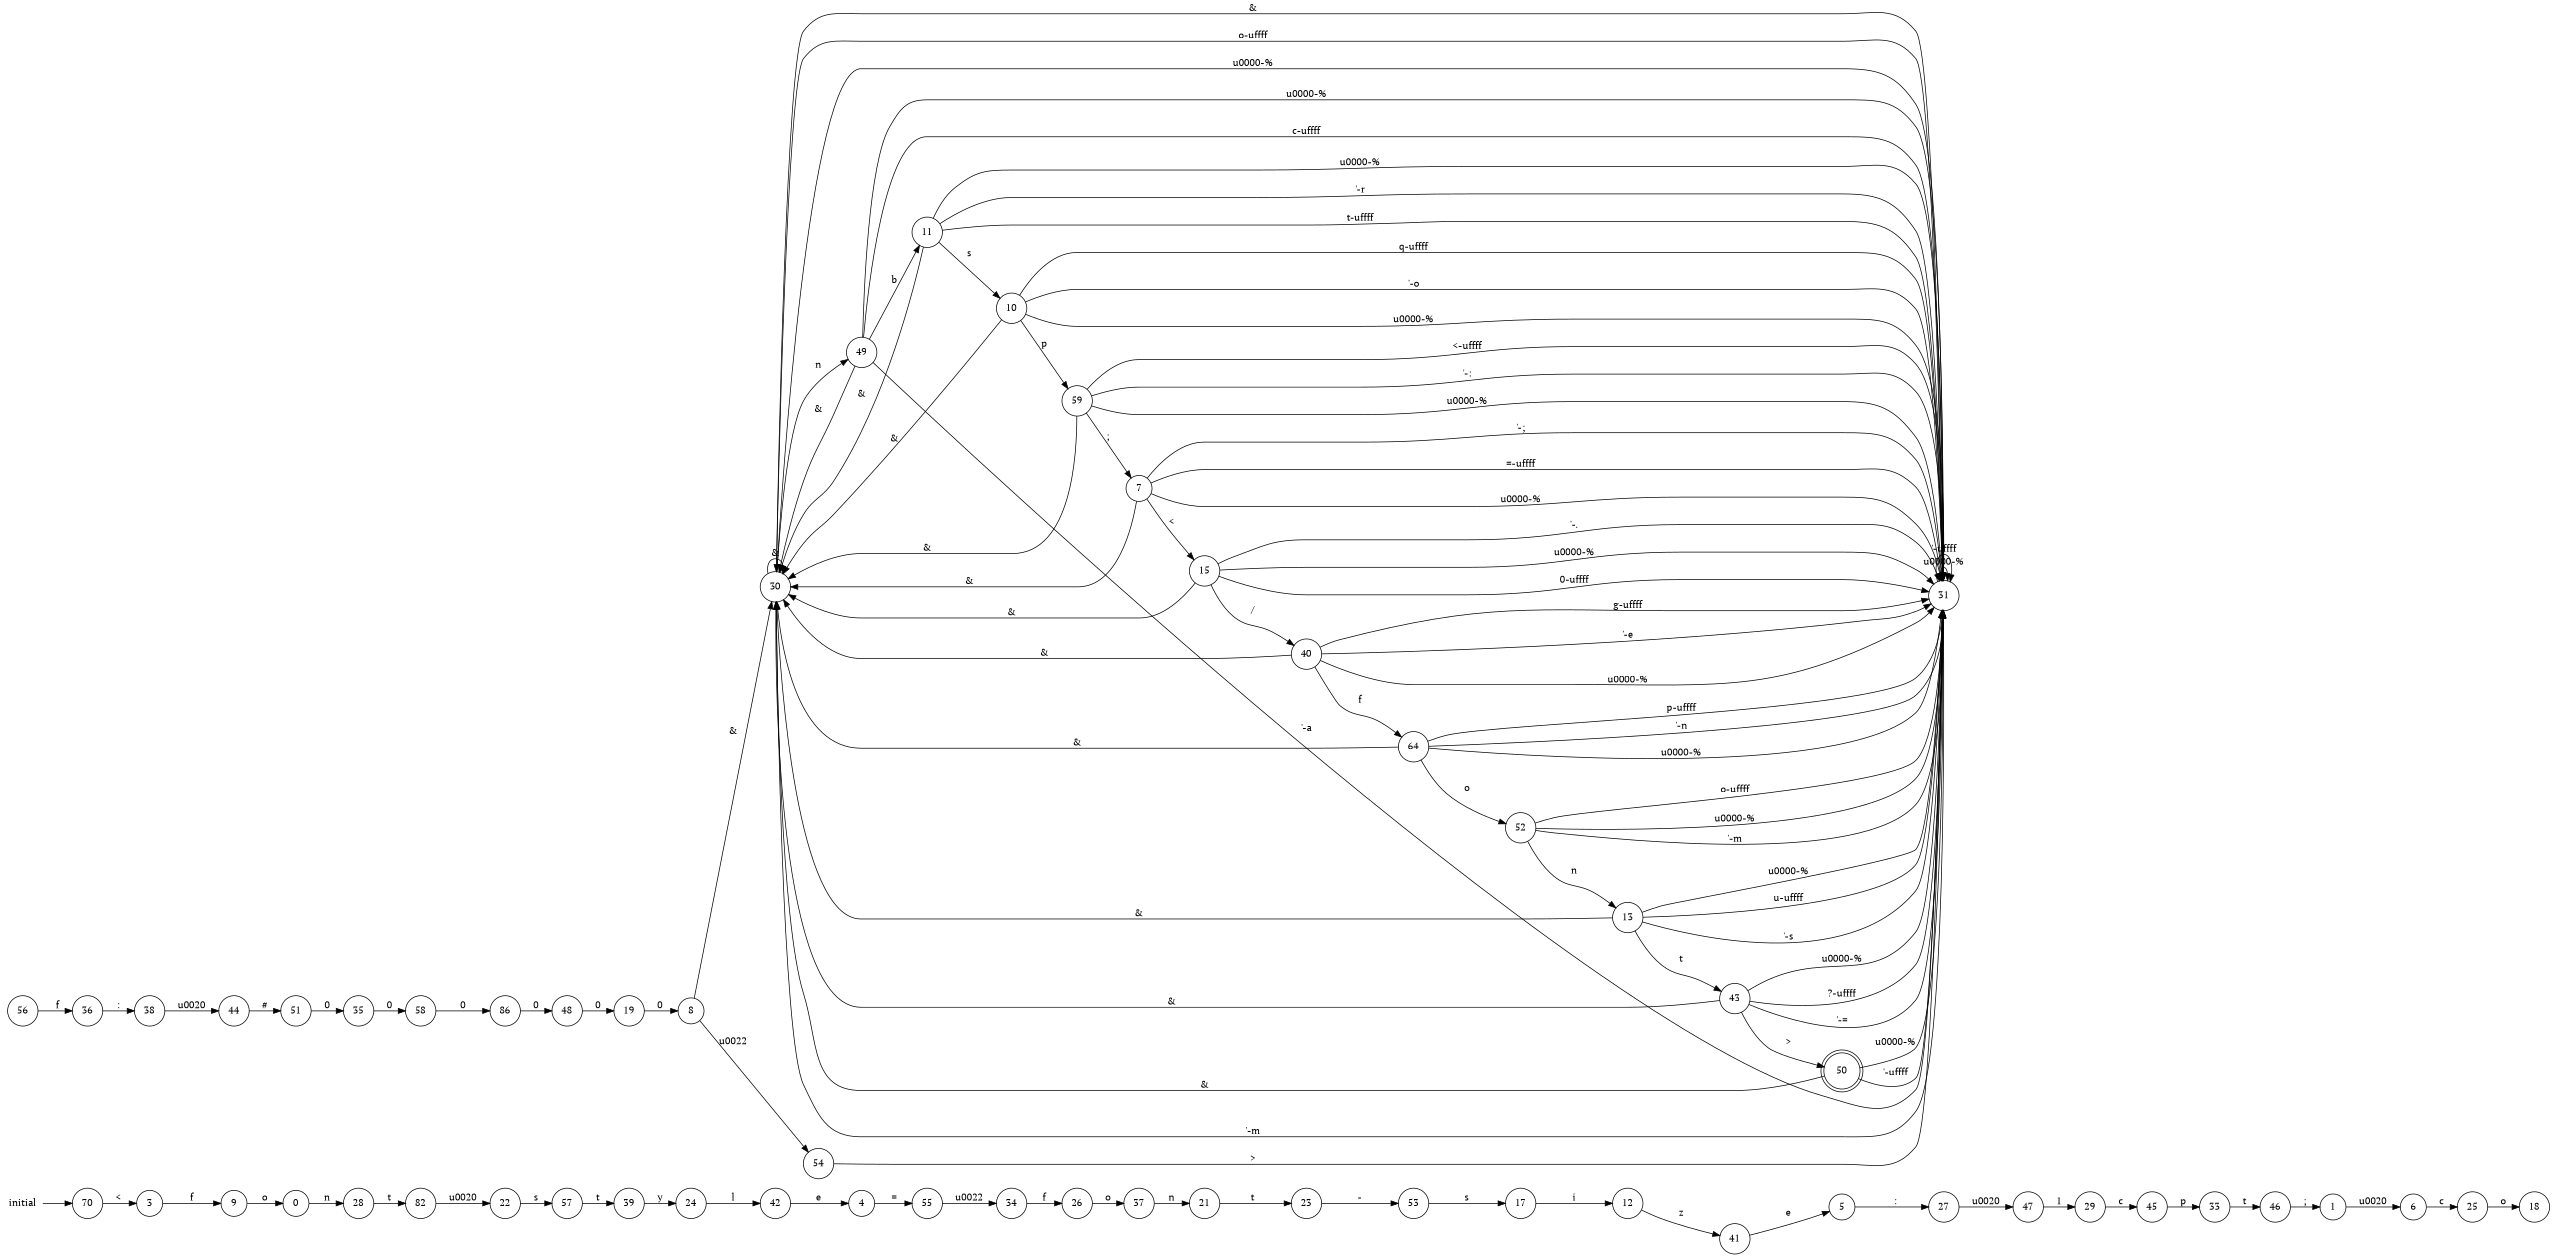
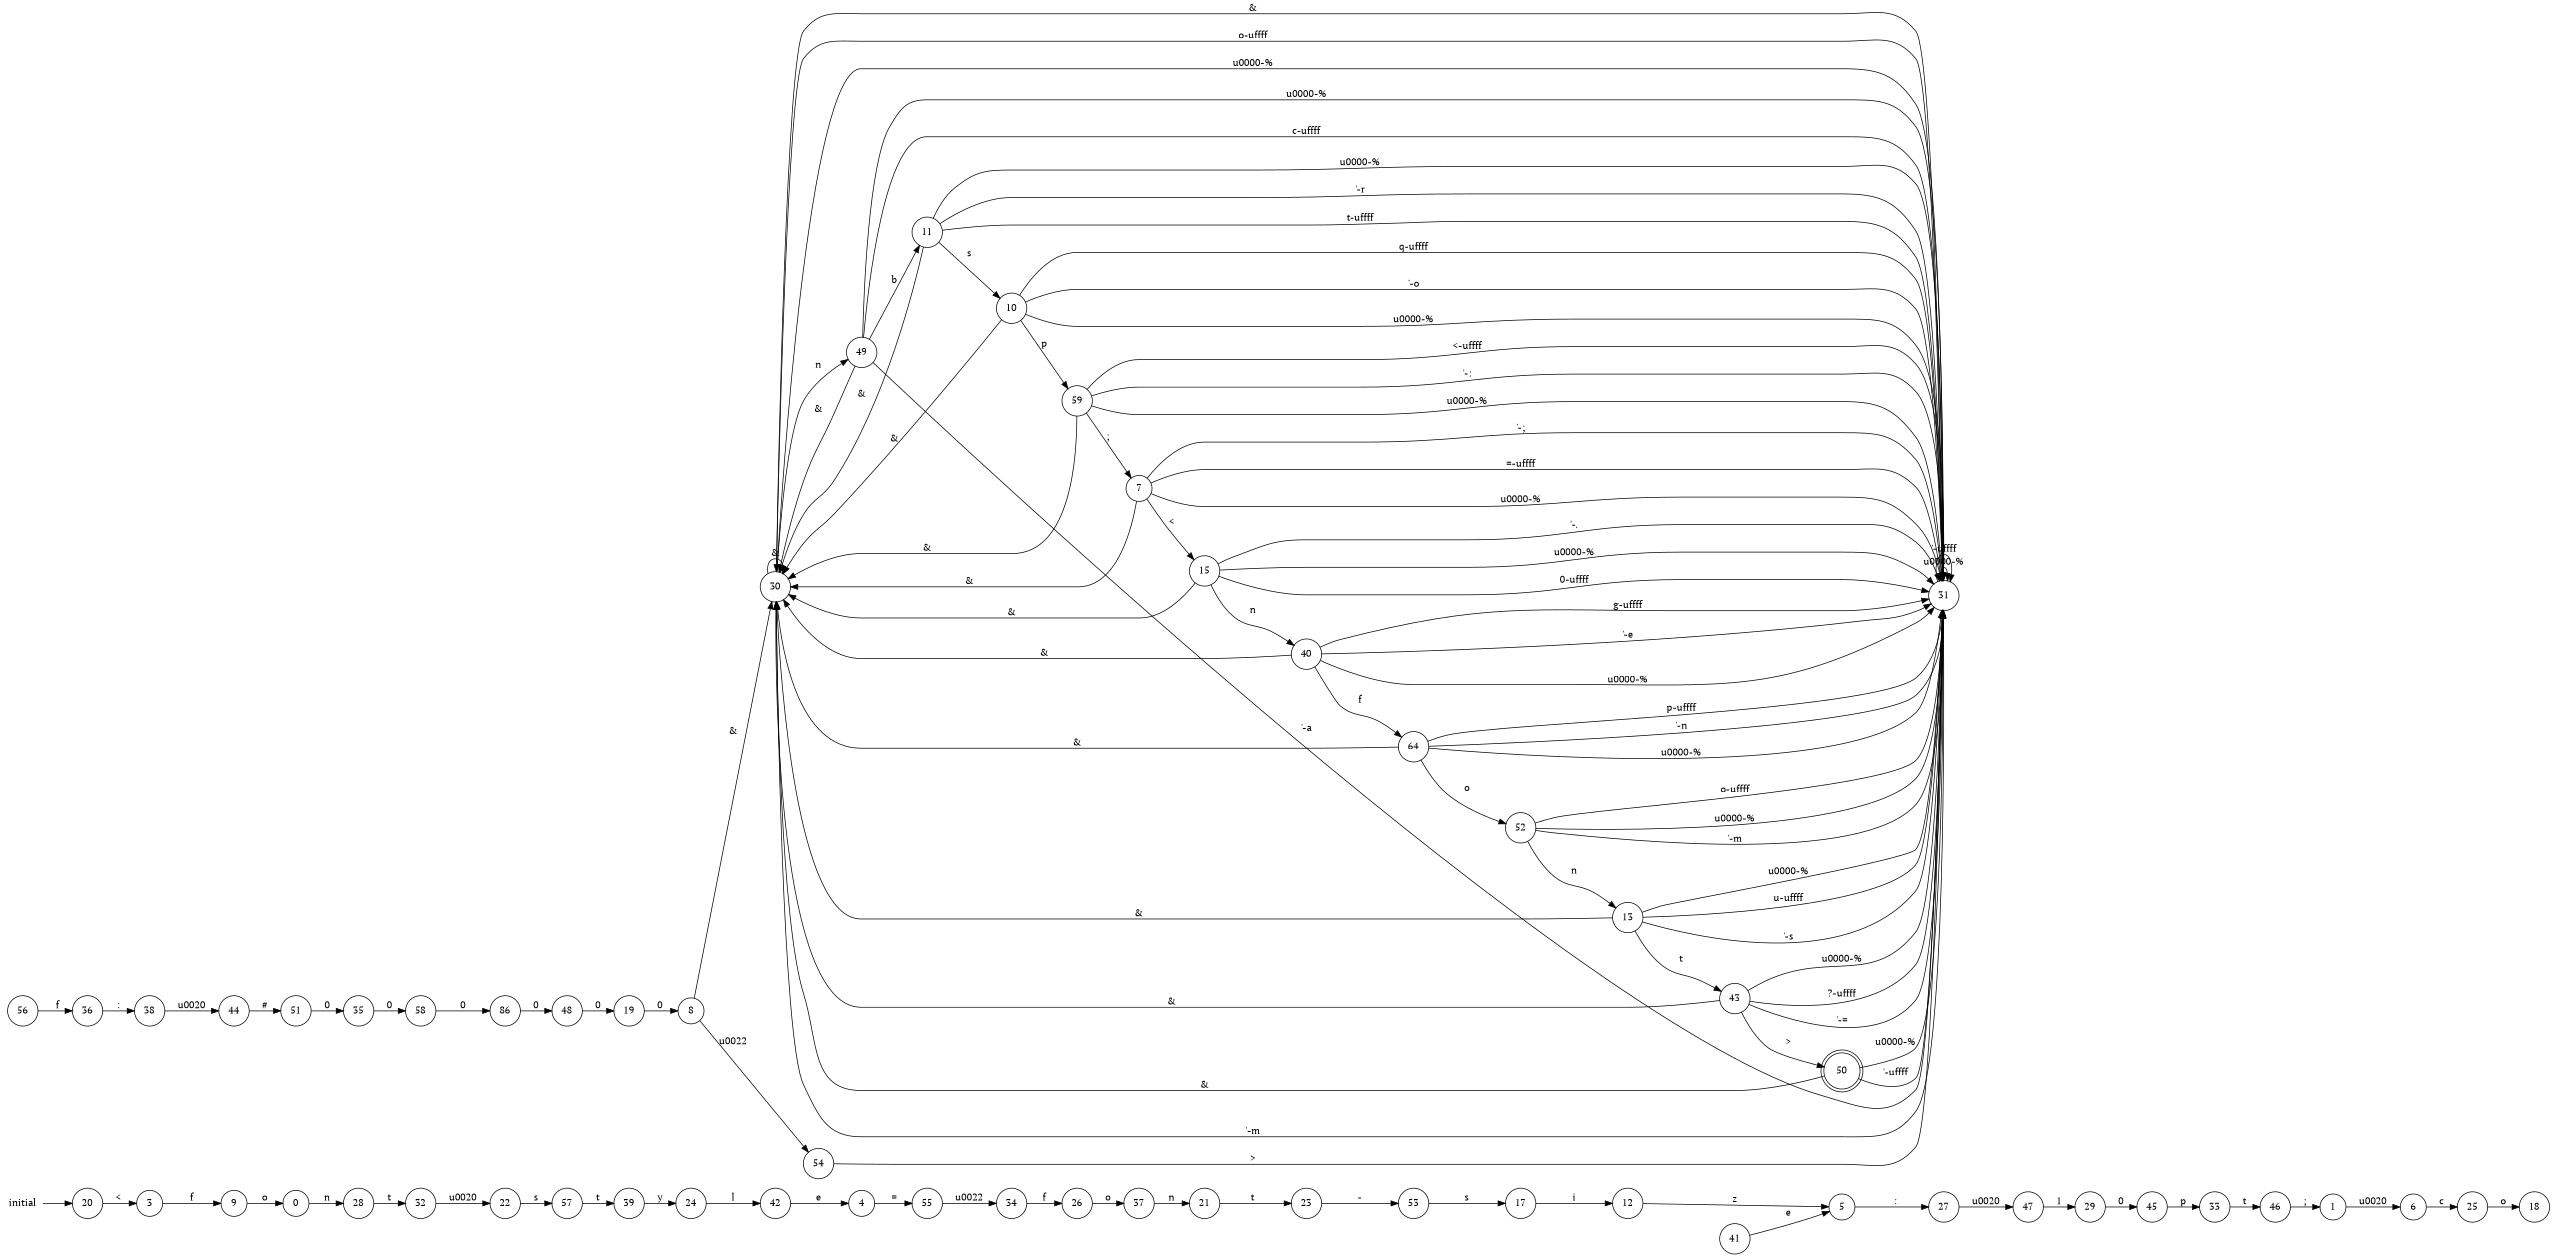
edge "15" -> "40": label "/" -> "n"
edge "29" -> "45": label "c" -> "0"
node "70": label "70" -> "20"
node "82": label "82" -> "32"
edge "12" -> "41": now "12" -> "5"
